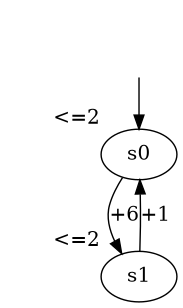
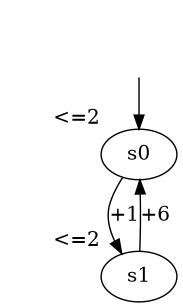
edge "s0 <=2" -> "s1 <=2": label "+6" -> "+1"
edge "s1 <=2" -> "s0 <=2": label "+1" -> "+6"
